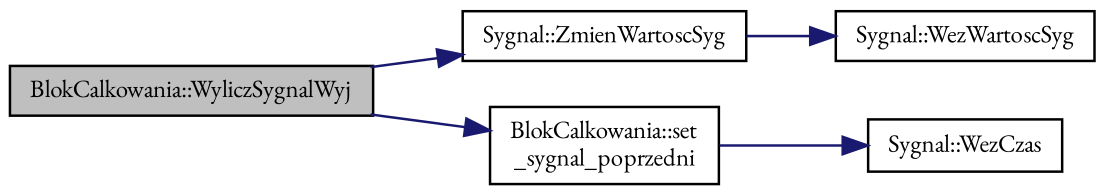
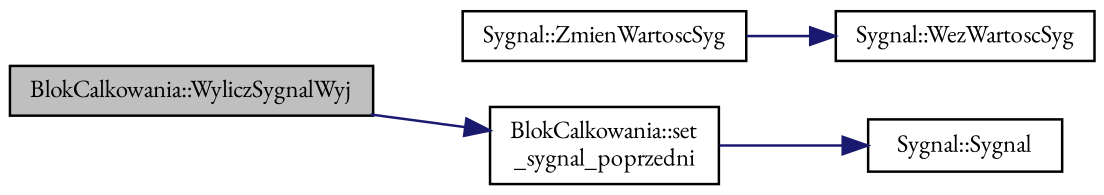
edge "BlokCalkowania::WyliczSygnalWyj" -> "Sygnal::ZmienWartoscSyg": removed
node "Sygnal::WezCzas": label "Sygnal::WezCzas" -> "Sygnal::Sygnal"
